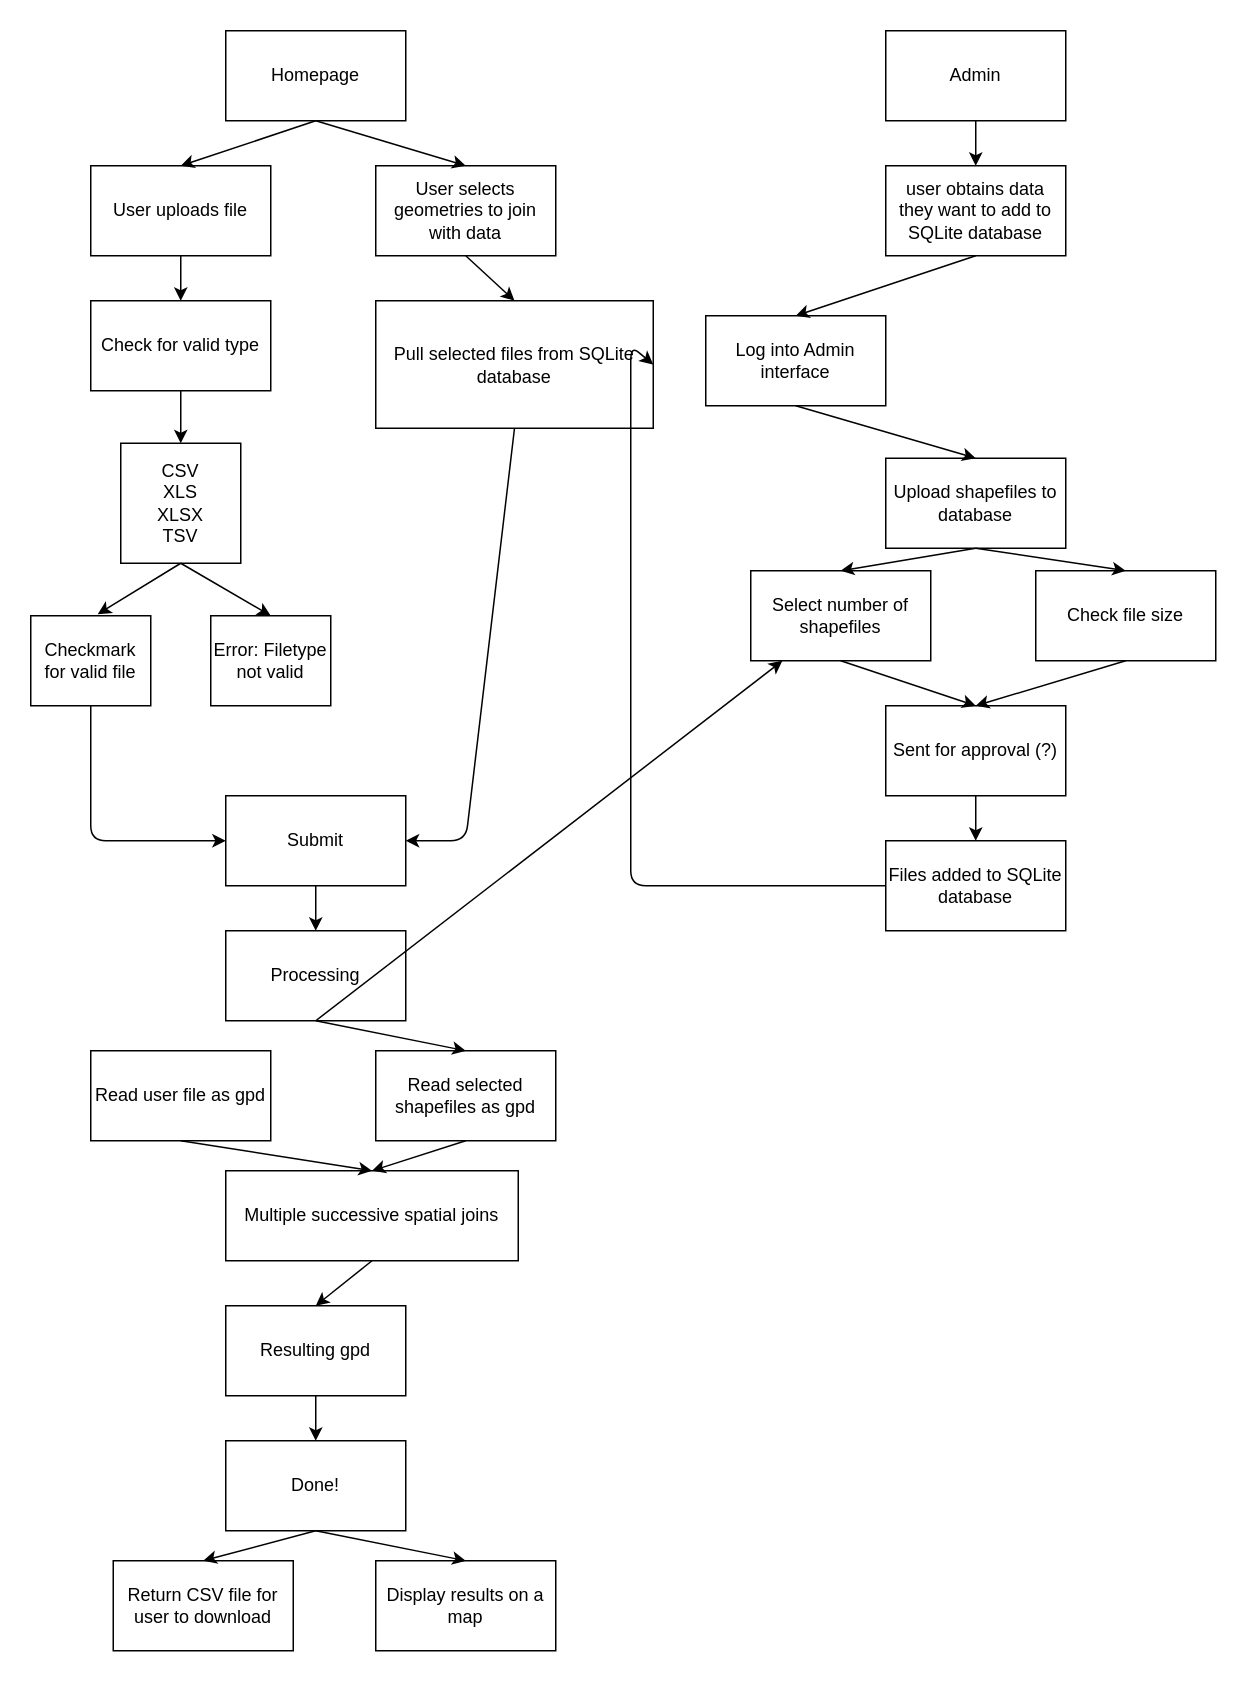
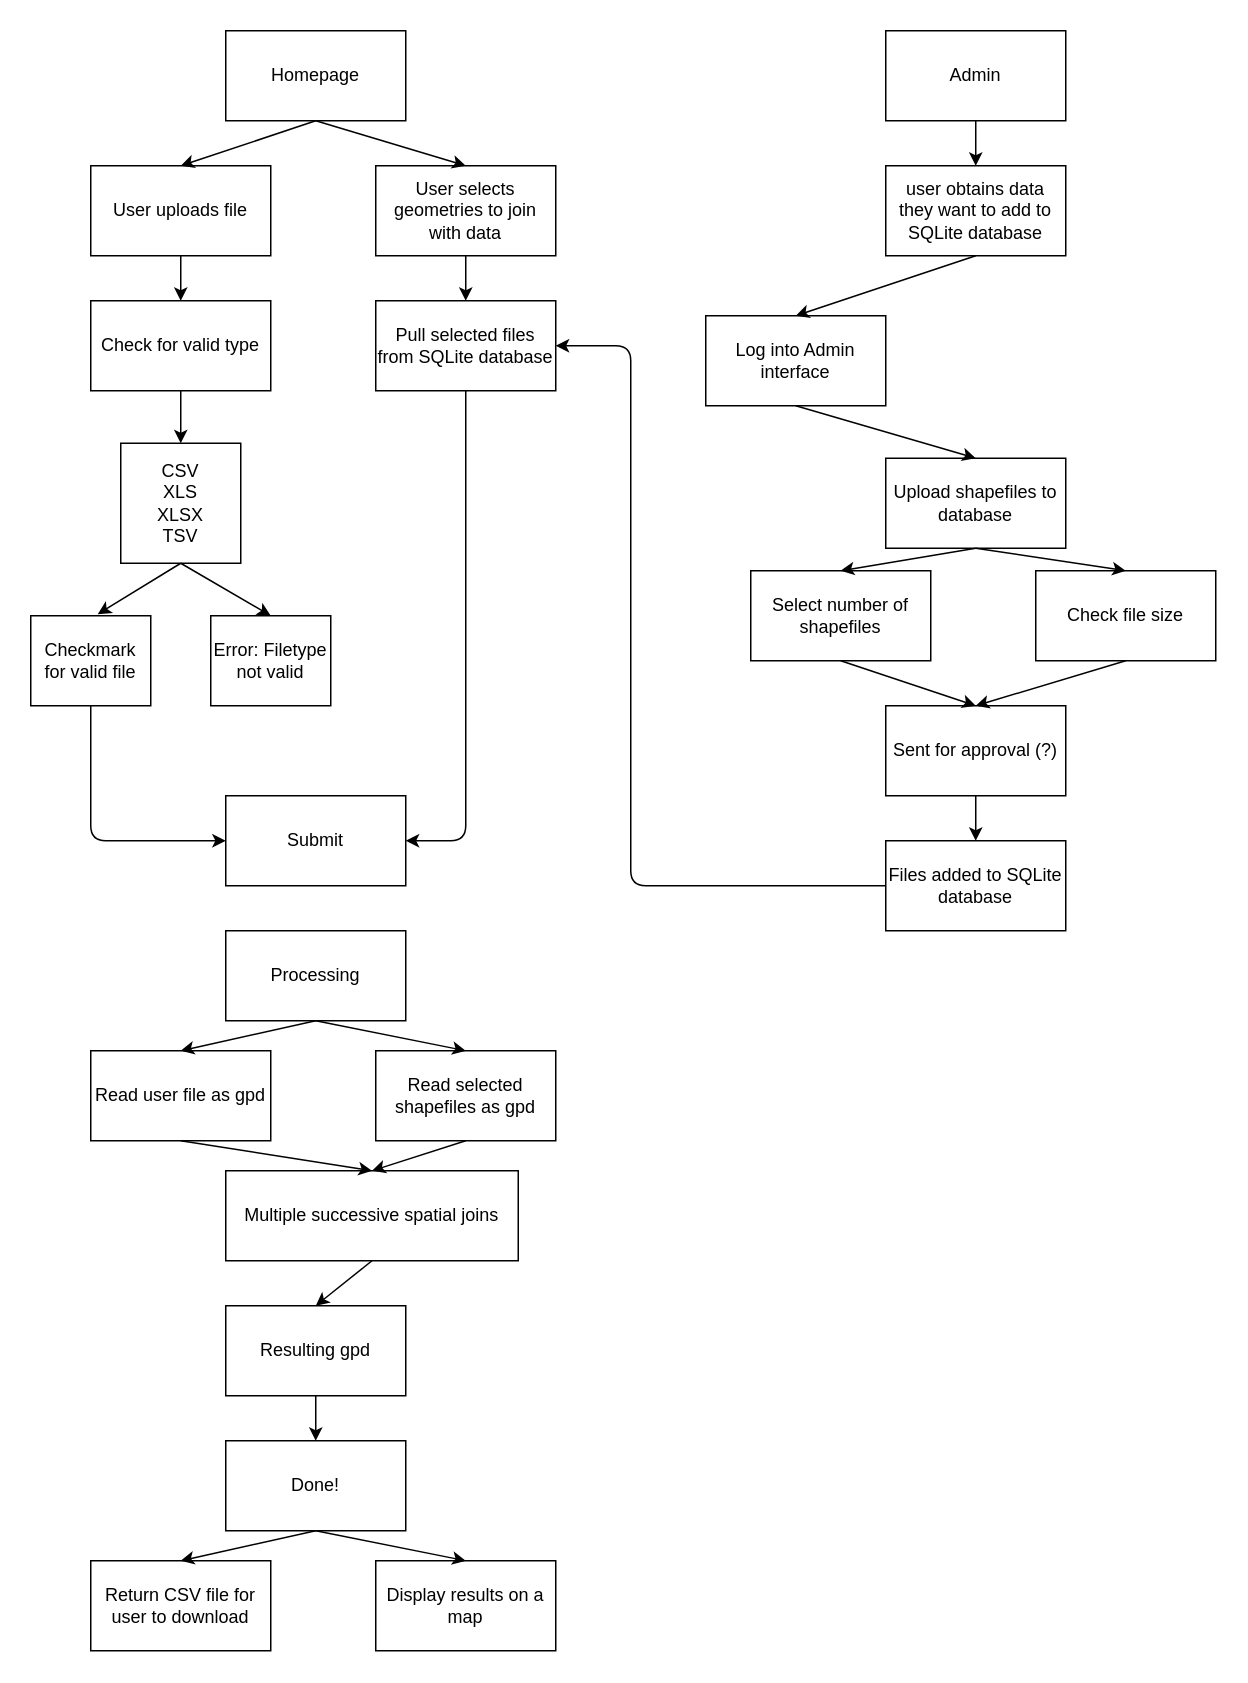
node "Pull selected files from SQLite database": size 278x128 -> 180x90
edge "Processing" -> "Select number of shapefiles": now "Processing" -> "Read user file as gpd"
edge "Submit" -> "Processing": removed
node "Return CSV file for user to download": moved (203, 1606) -> (181, 1606)
